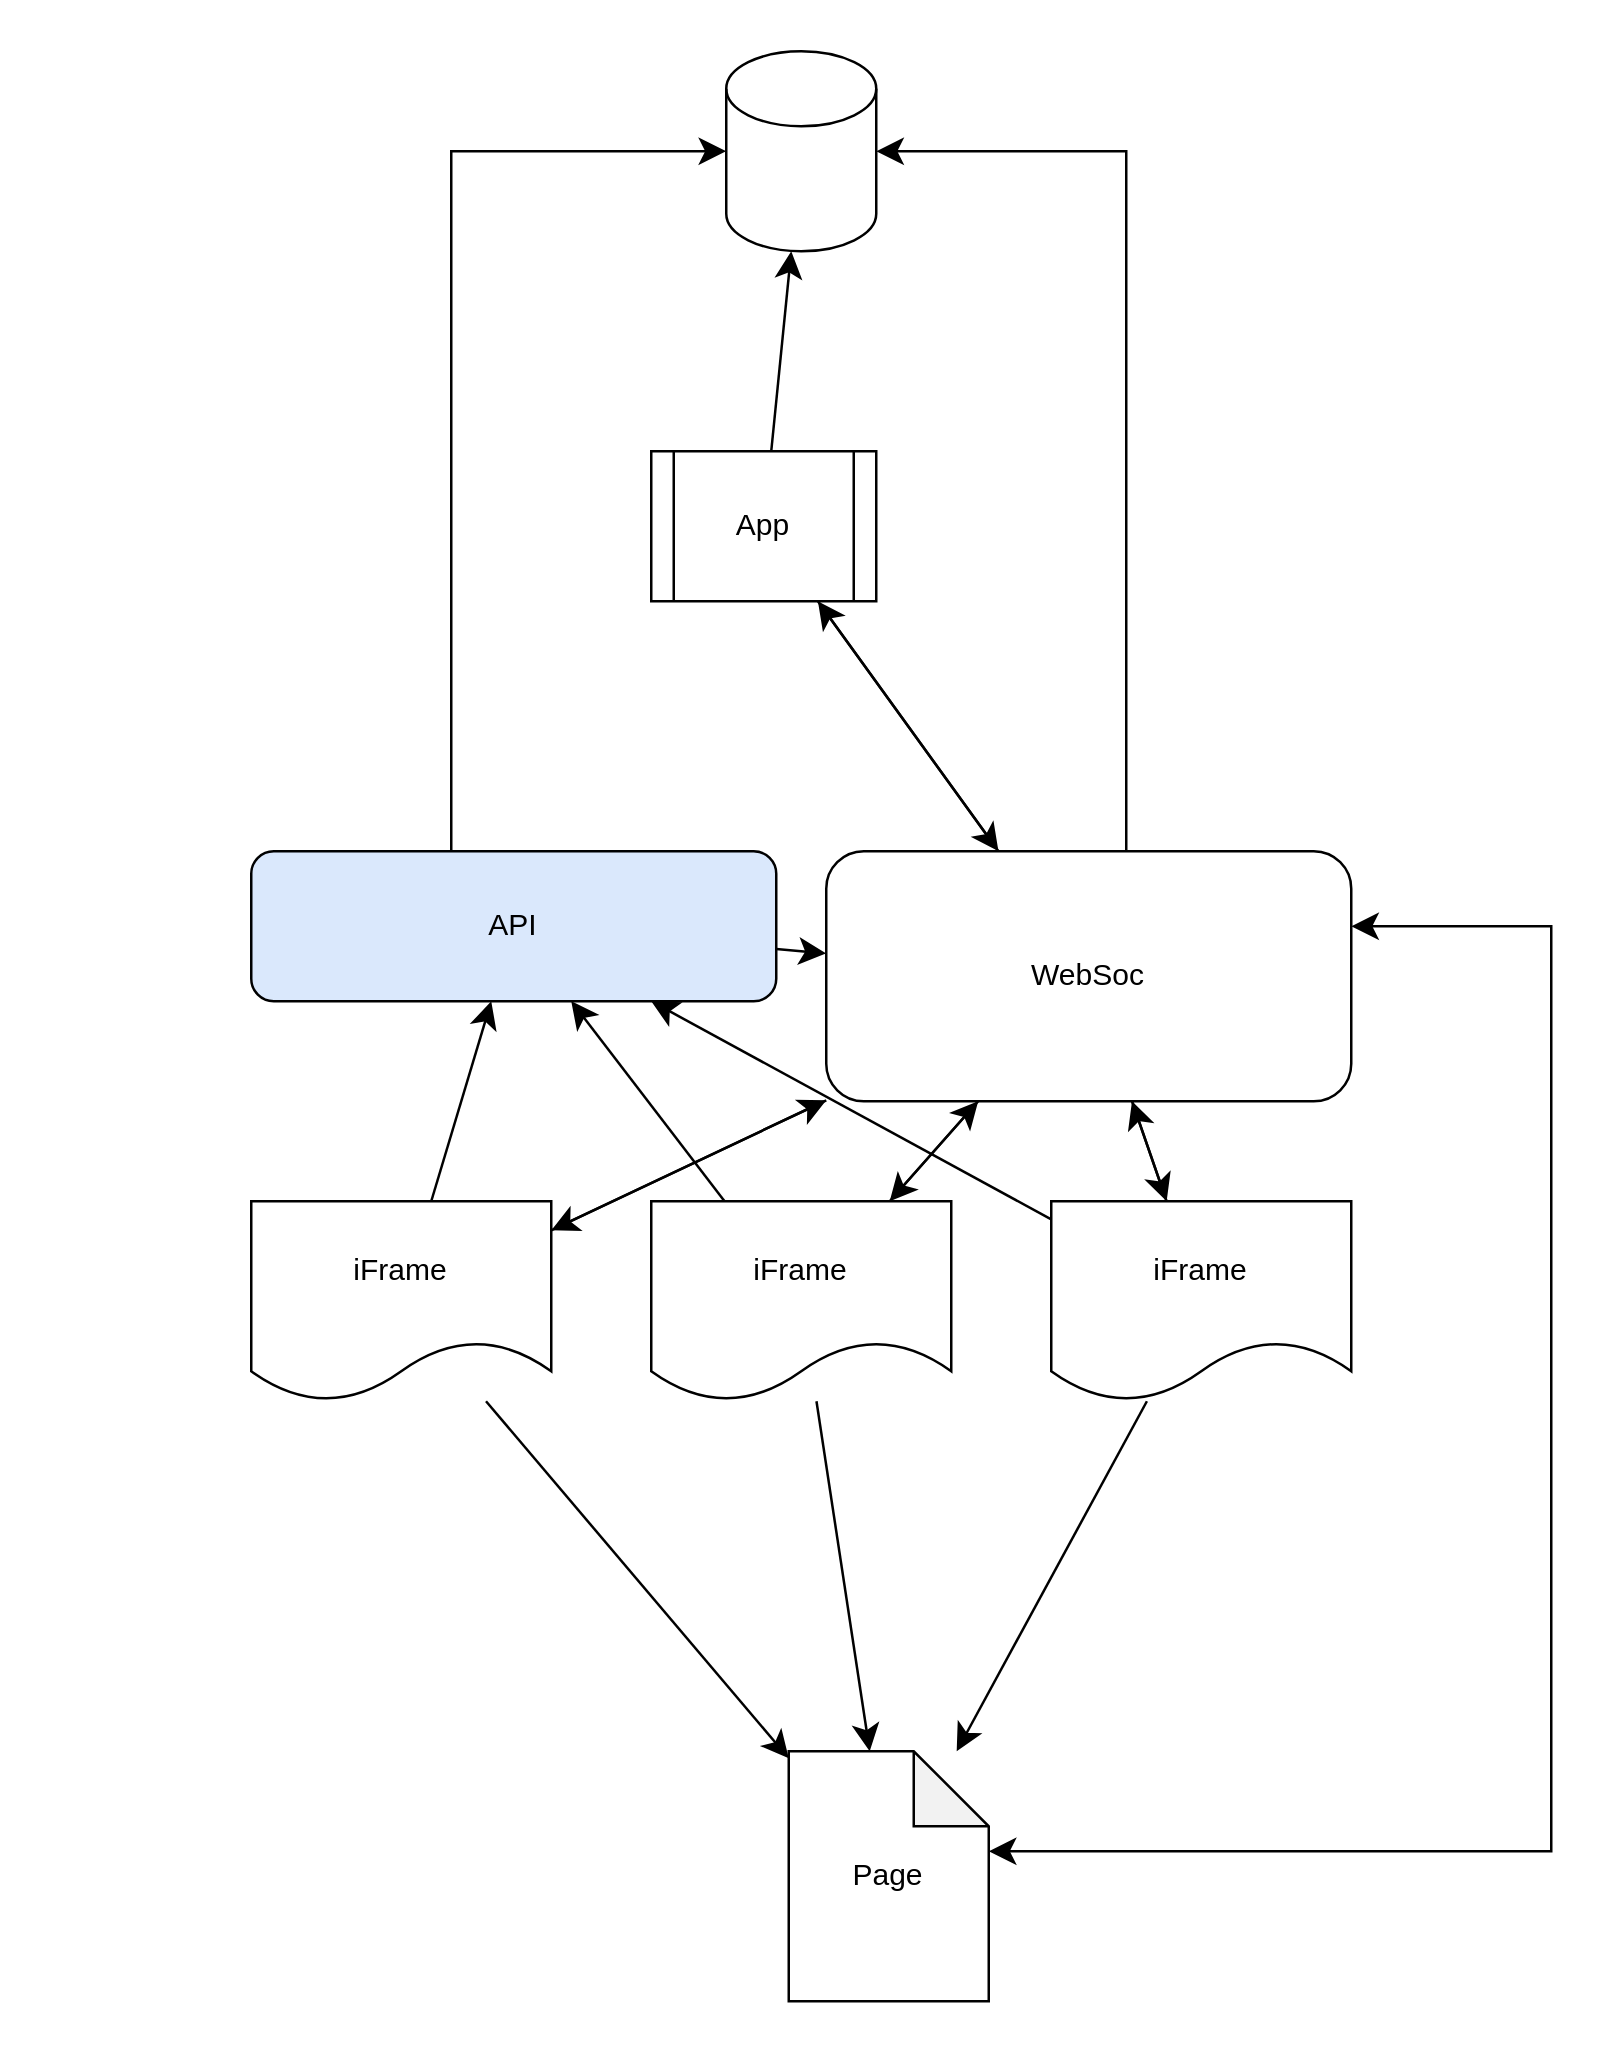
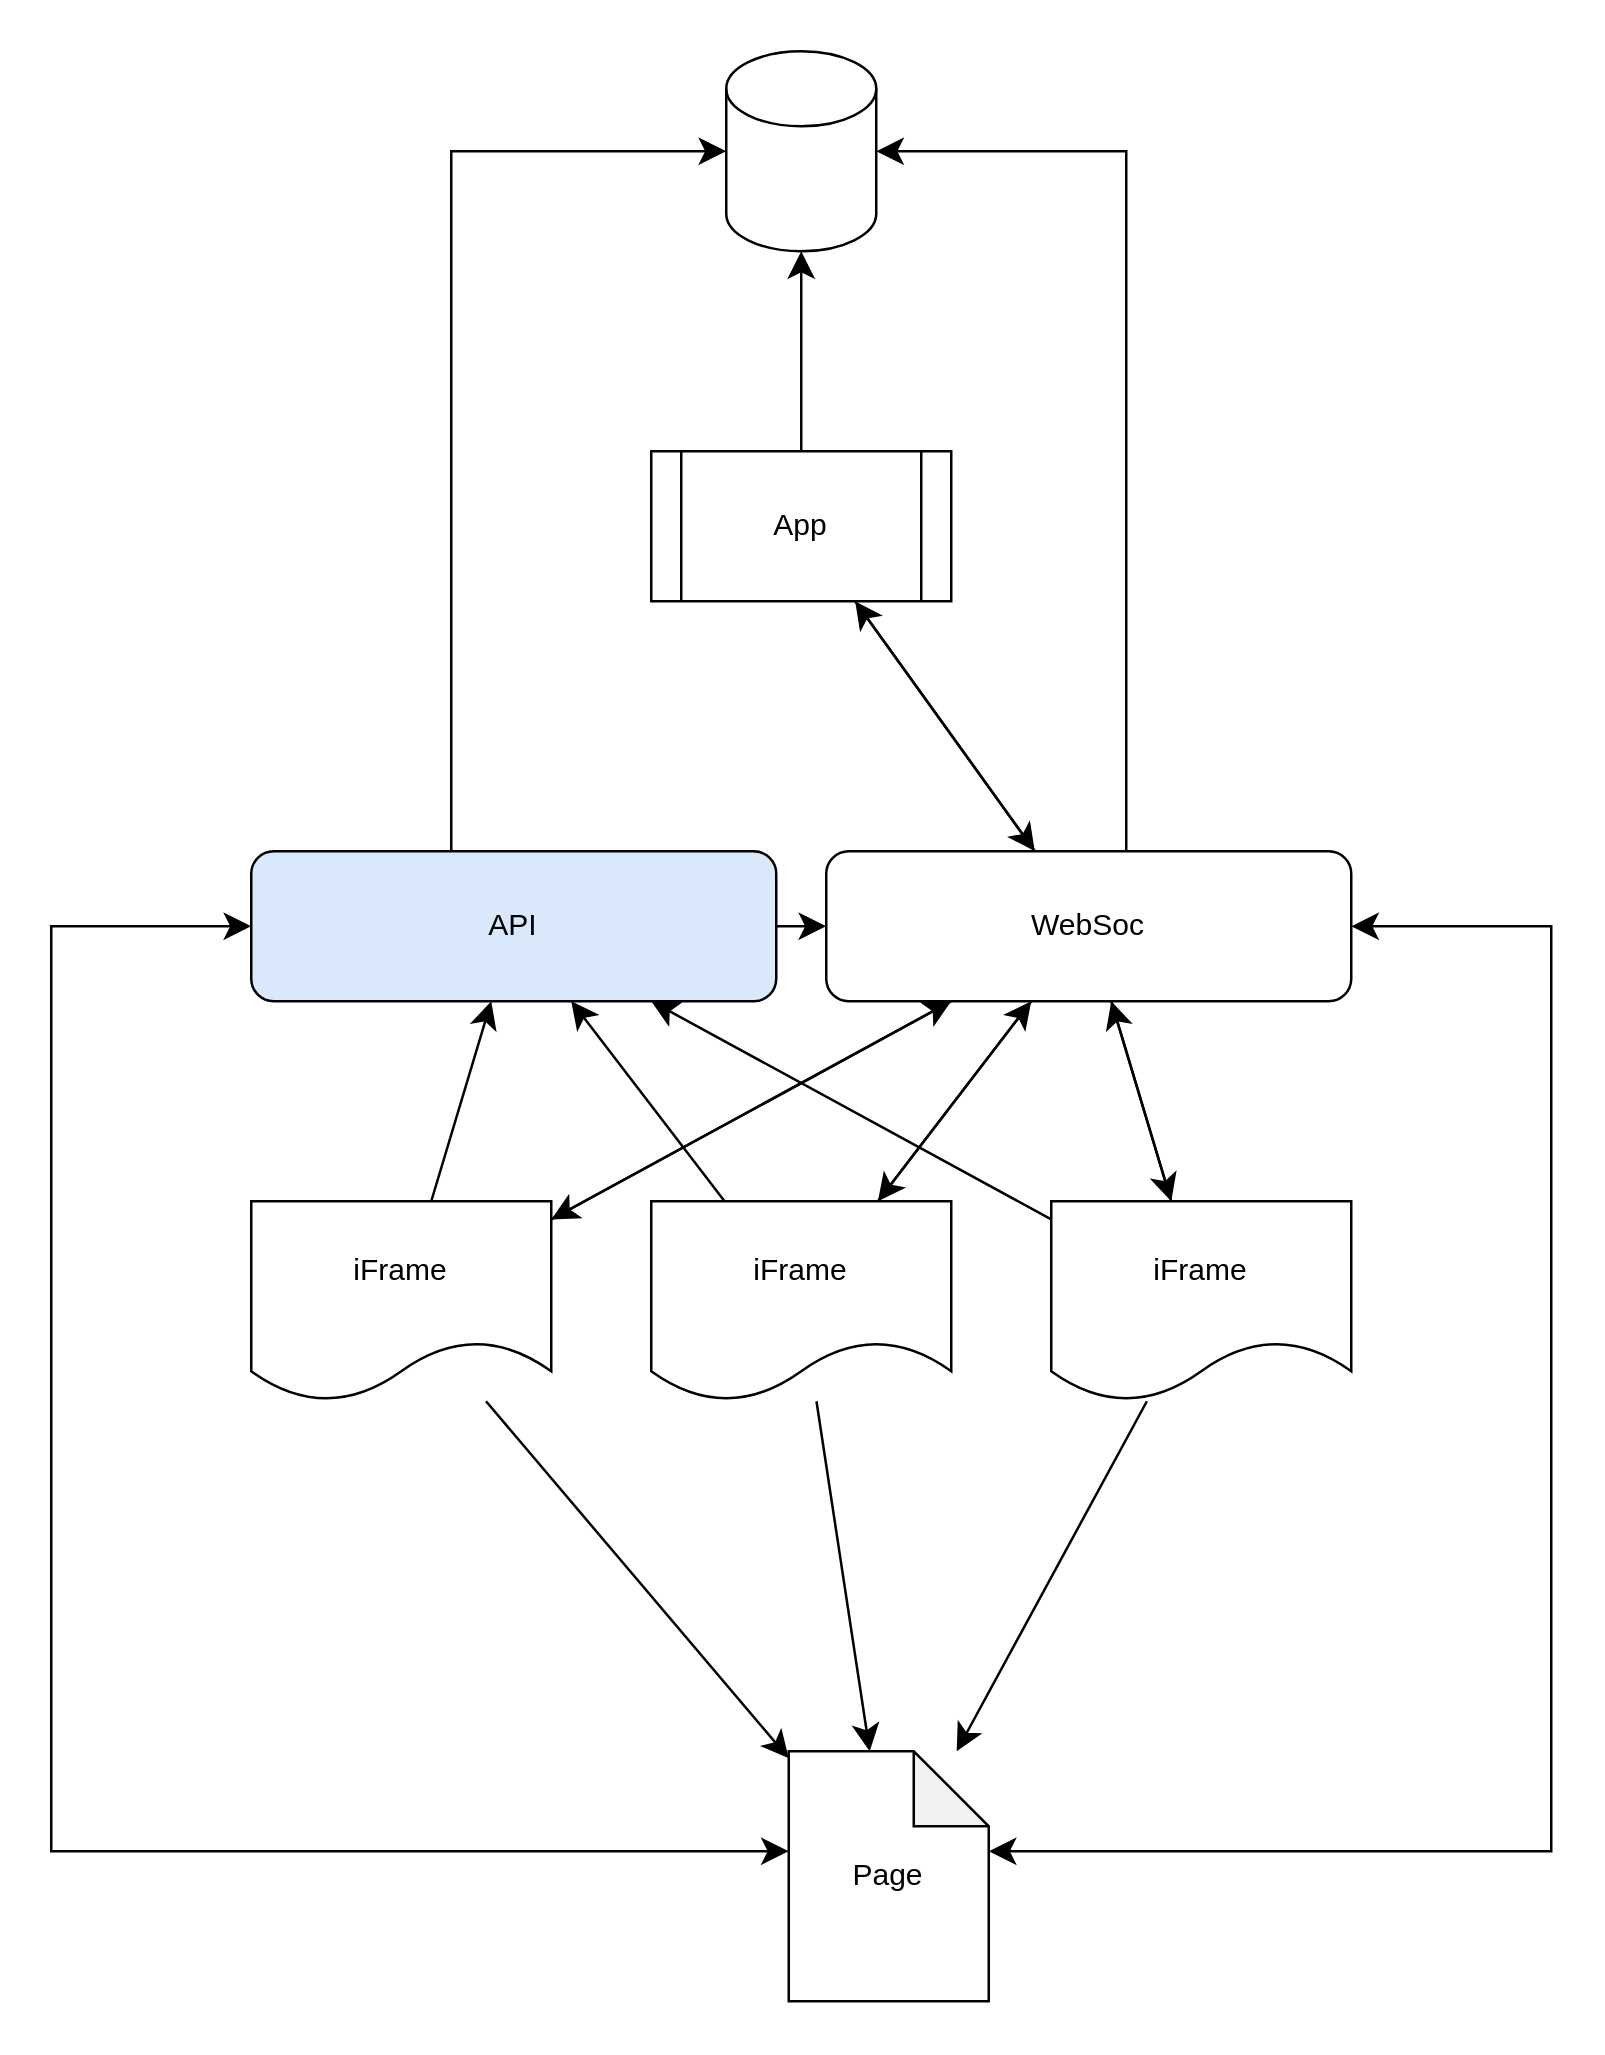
node "App": size 225x150 -> 300x150
node "WebSoc": size 525x250 -> 525x150
edge "API" -- "Page": added
